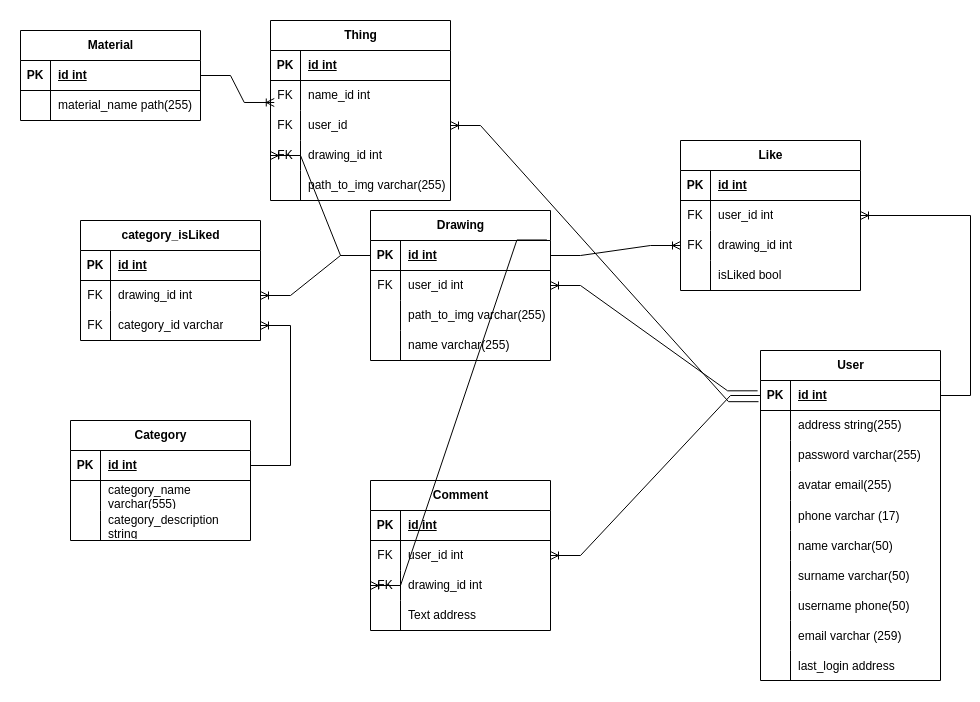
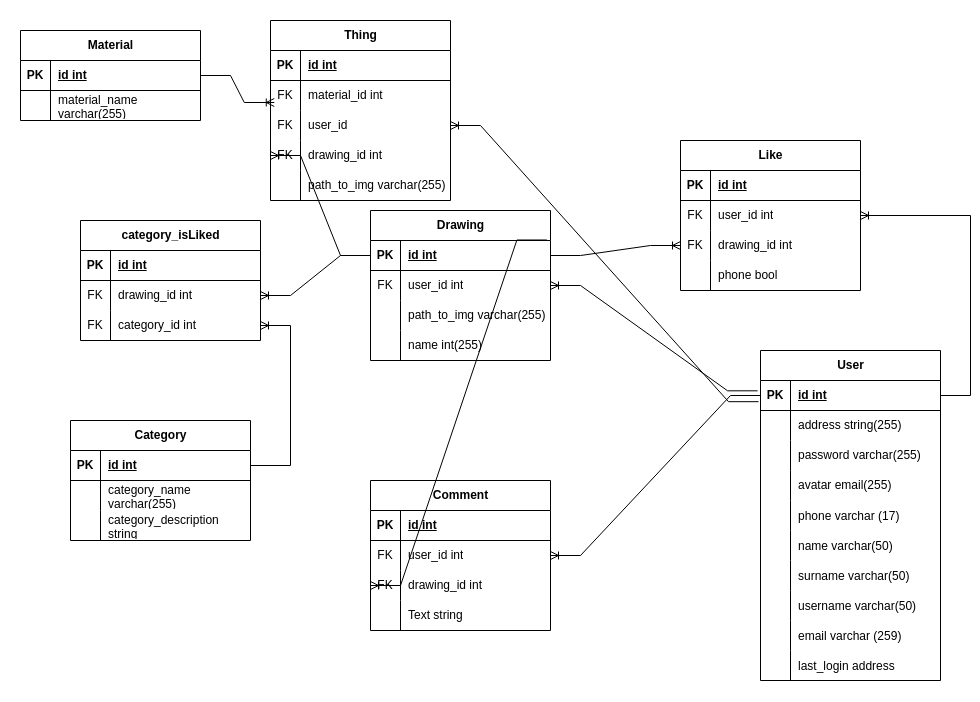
node "name_id int": label "name_id int" -> "material_id int"
node "material_name path(255)": label "material_name path(255)" -> "material_name varchar(255)"
node "isLiked bool": label "isLiked bool" -> "phone bool"
node "category_id varchar": label "category_id varchar" -> "category_id int"
node "name varchar(255)": label "name varchar(255)" -> "name int(255)"
node "category_name varchar(555)": label "category_name varchar(555)" -> "category_name varchar(255)"
node "username phone(50)": label "username phone(50)" -> "username varchar(50)"
node "Text address": label "Text address" -> "Text string"
